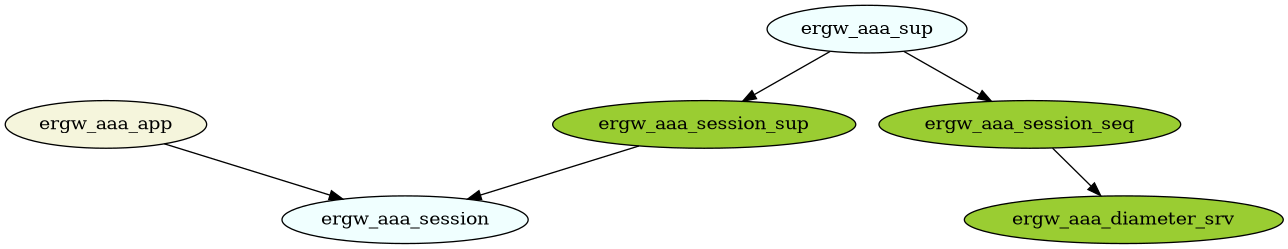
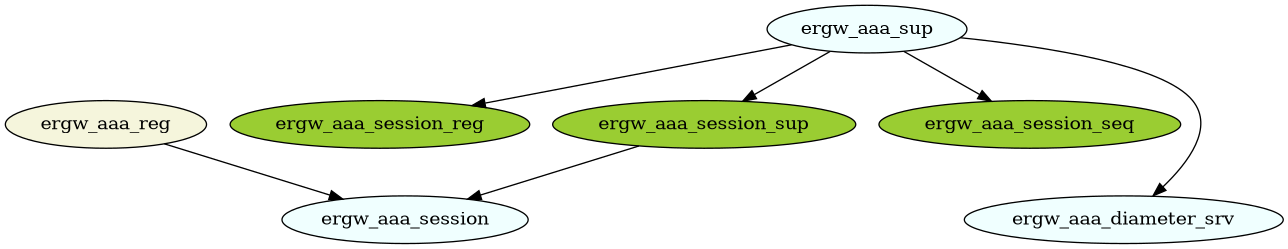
node "ergw_aaa_app": label "ergw_aaa_app" -> "ergw_aaa_reg"
node "ergw_aaa_session_reg": added
edge "ergw_aaa_session_seq" -> "ergw_aaa_diameter_srv": now "ergw_aaa_sup" -> "ergw_aaa_diameter_srv"
node "ergw_aaa_diameter_srv": fillcolor yellowgreen -> azure
